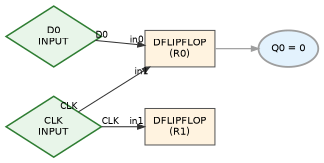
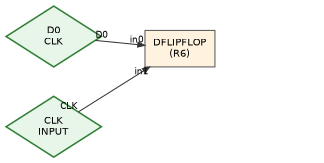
node "D0 INPUT": label "D0 INPUT" -> "D0 CLK"
node "DFLIPFLOP (R0)": label "DFLIPFLOP (R0)" -> "DFLIPFLOP (R6)"
node "Q0 = 0": removed
node "DFLIPFLOP (R1)": removed
